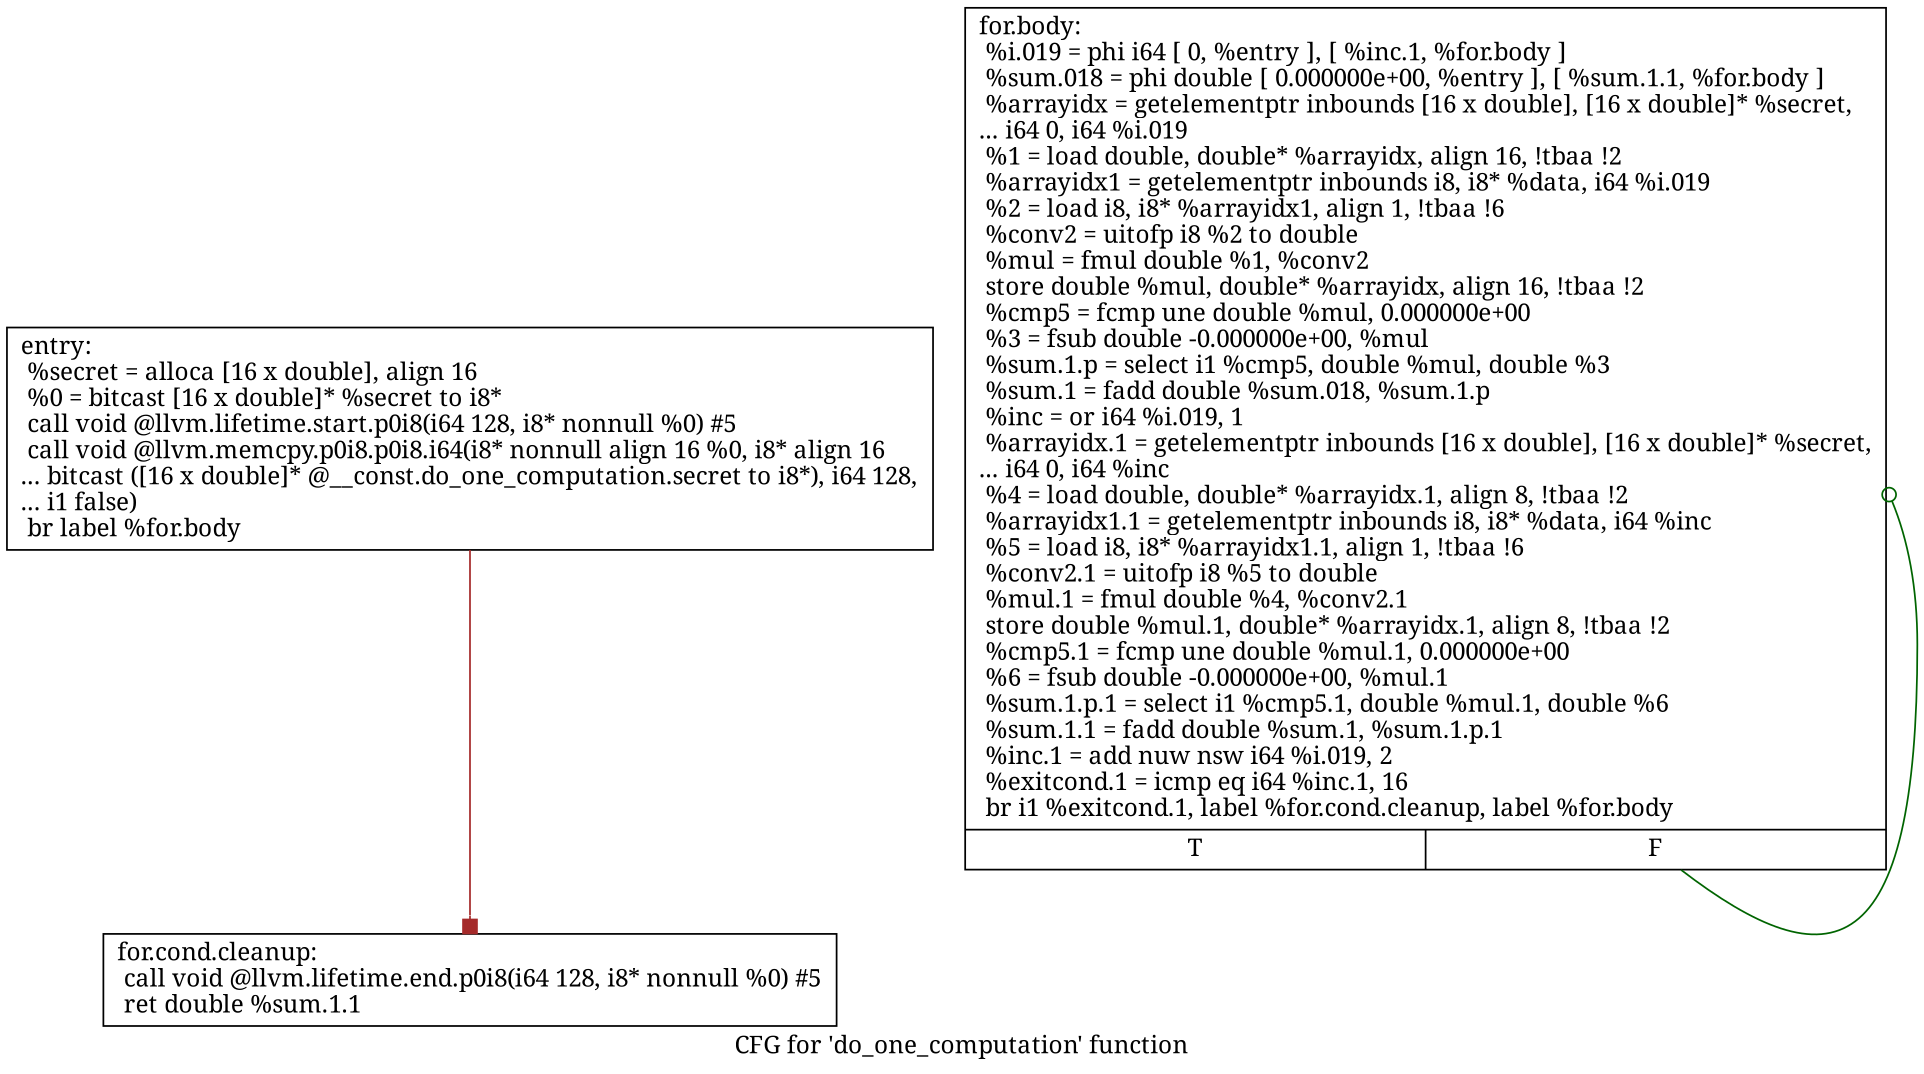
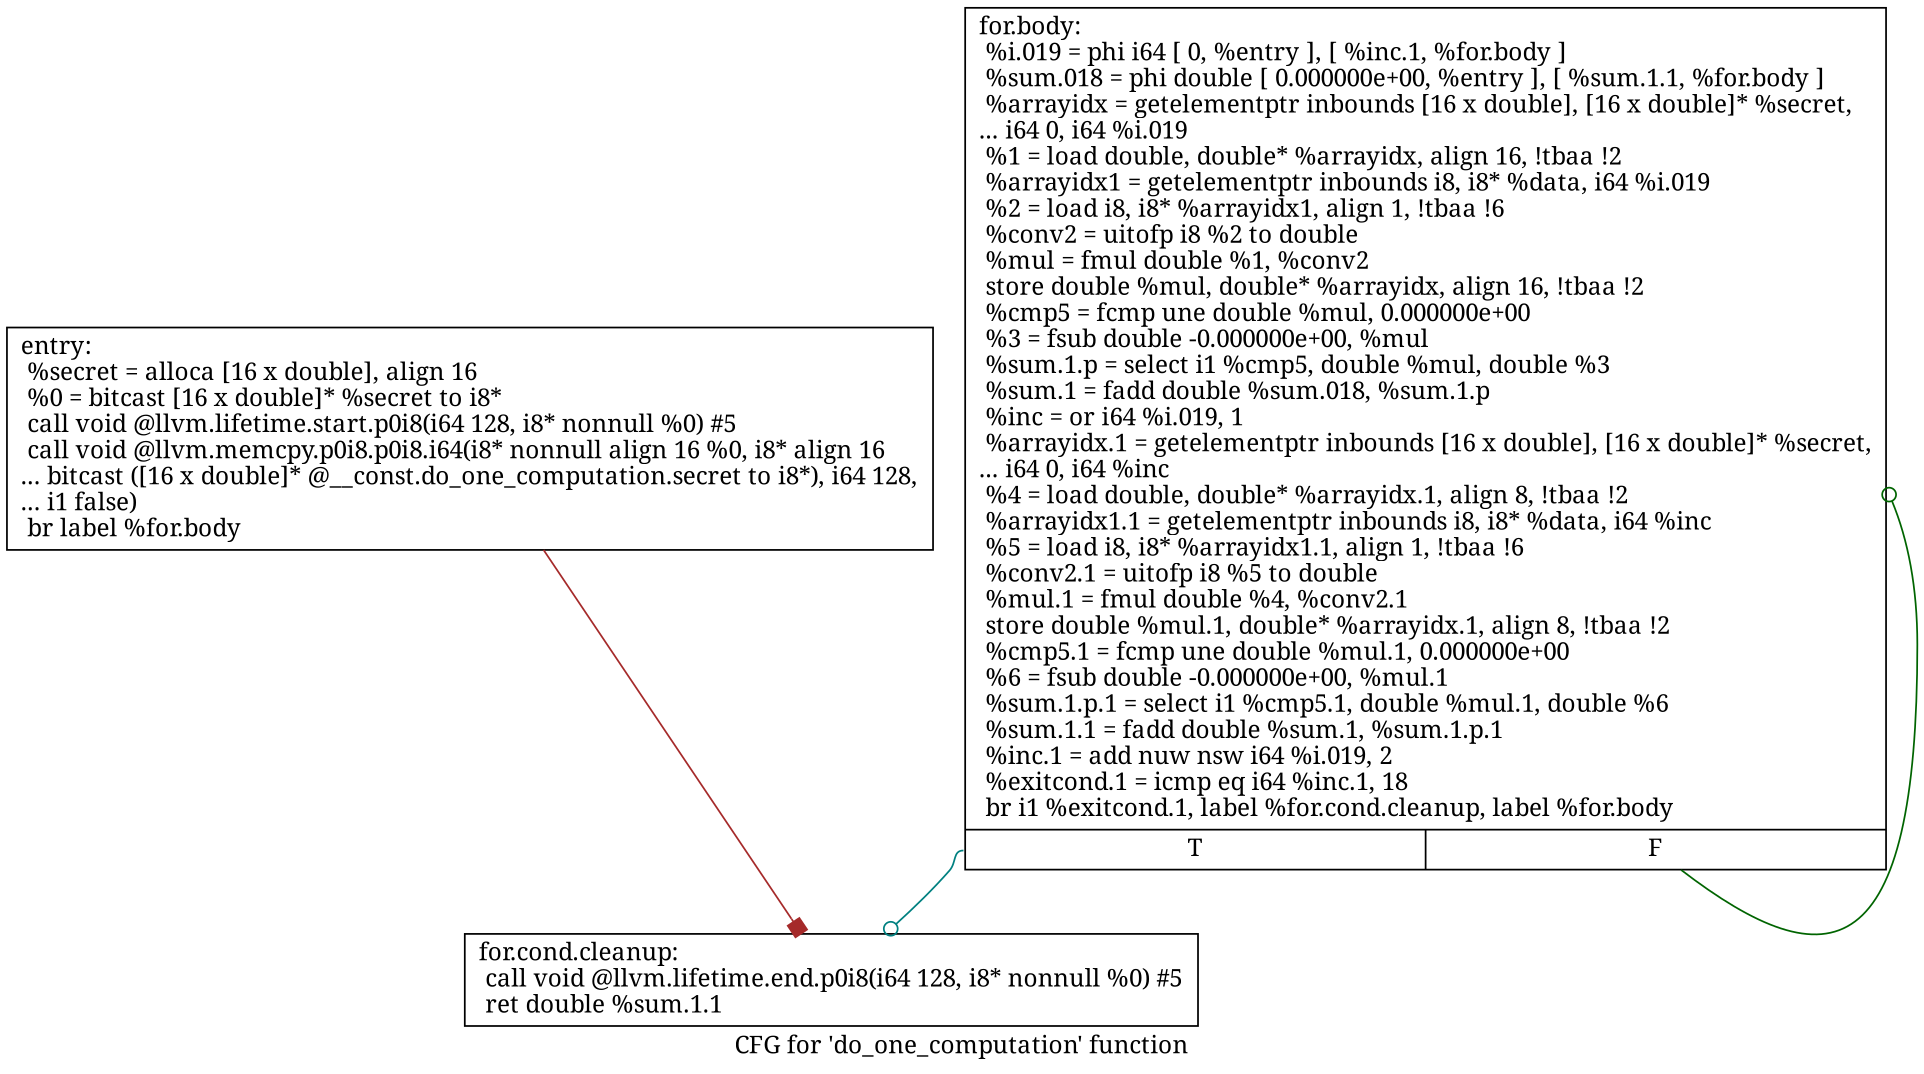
node "for.body:": text "%exitcond.1 = icmp eq i64 %inc.1, 16" -> "%exitcond.1 = icmp eq i64 %inc.1, 18"
edge "for.body:" -> "for.cond.cleanup:": added
